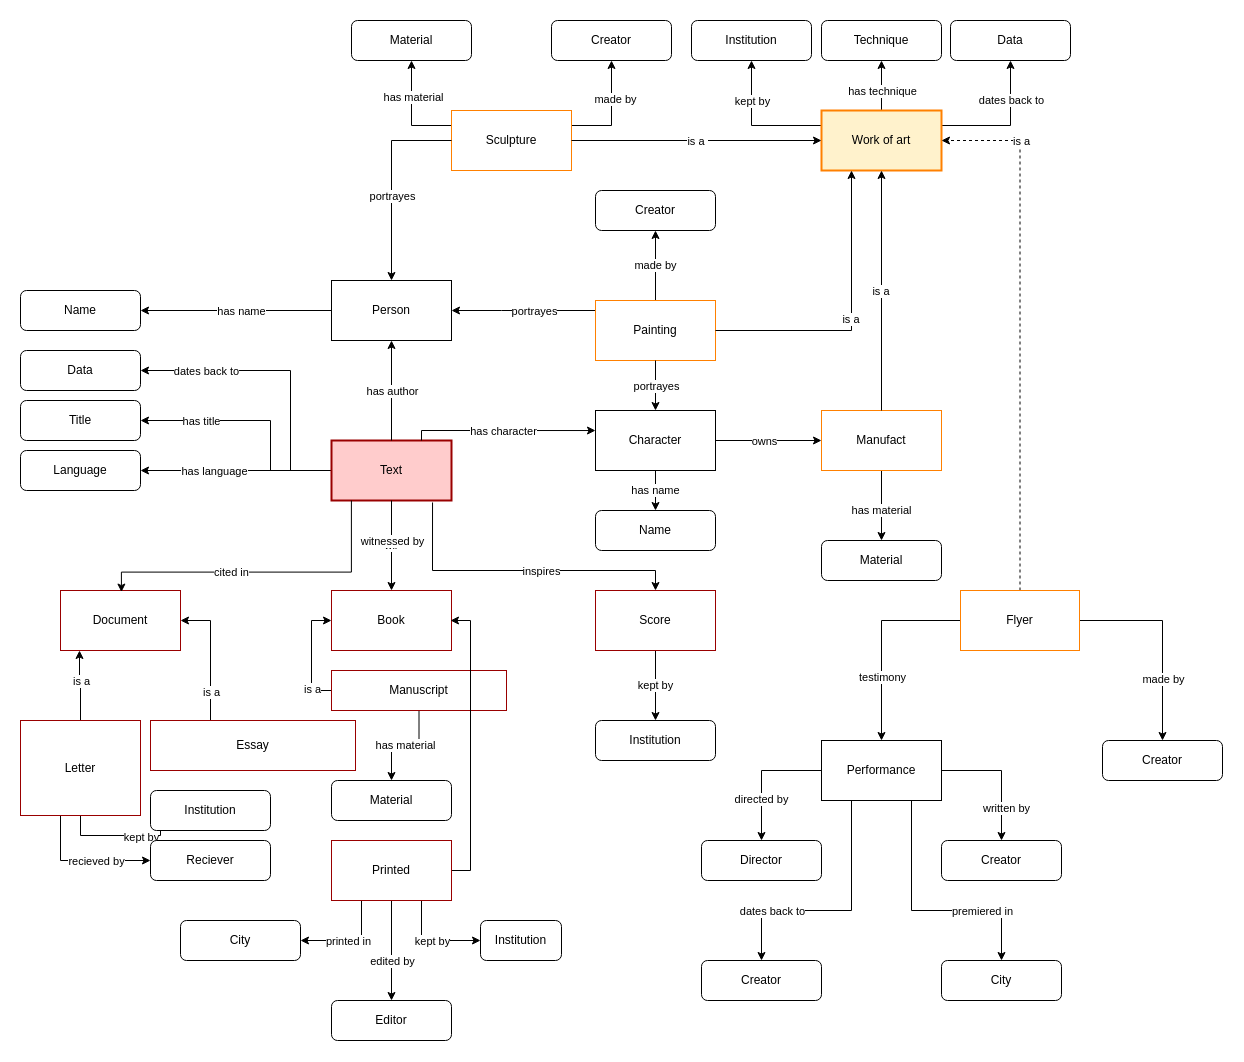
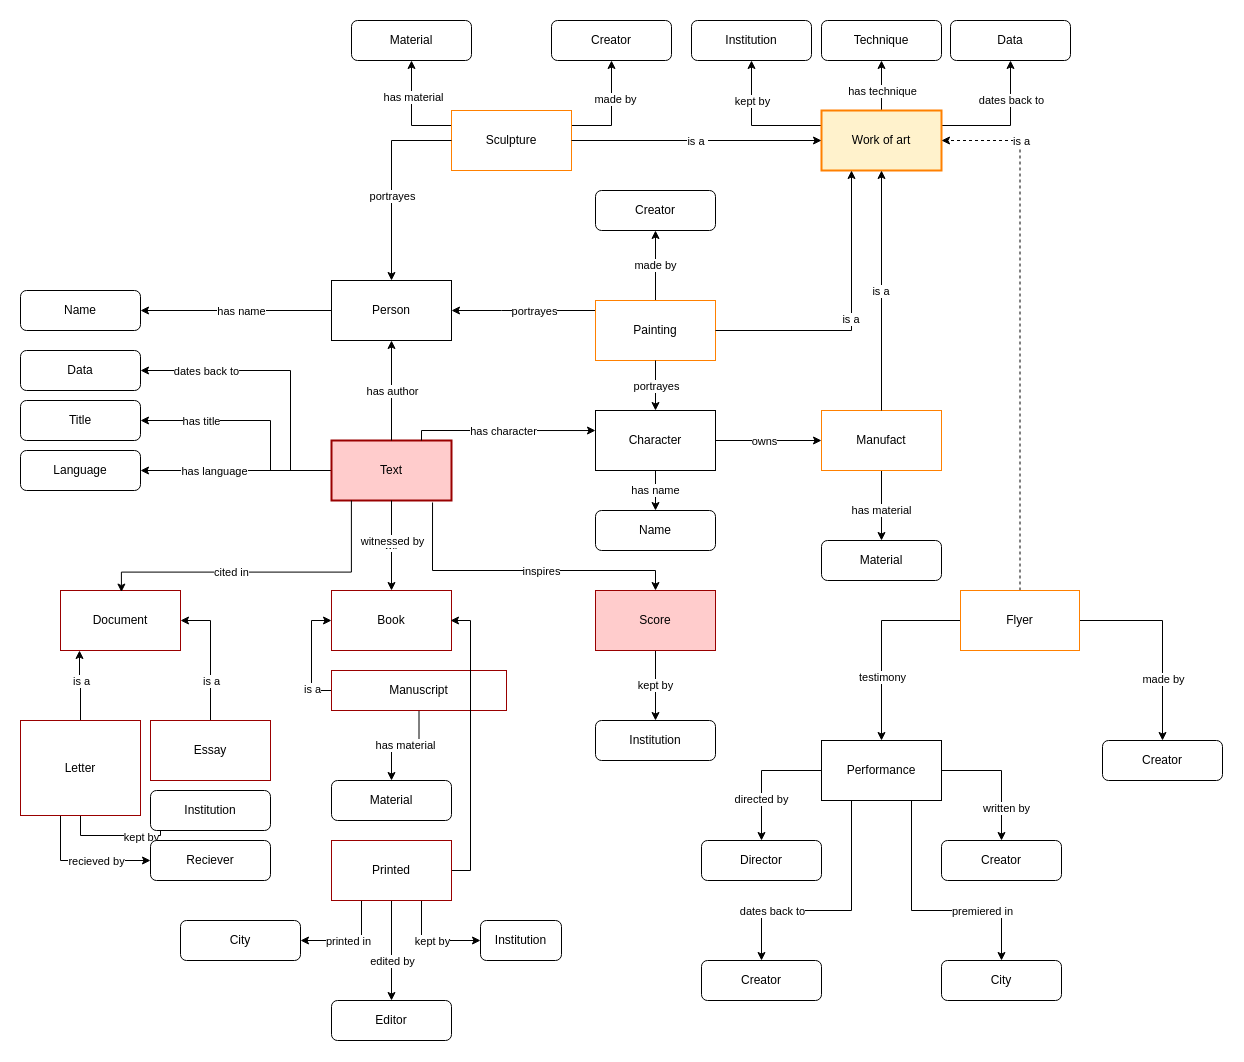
node "Score": fillcolor #ffffff -> #ffcccc
node "Essay": size 205x50 -> 120x60
